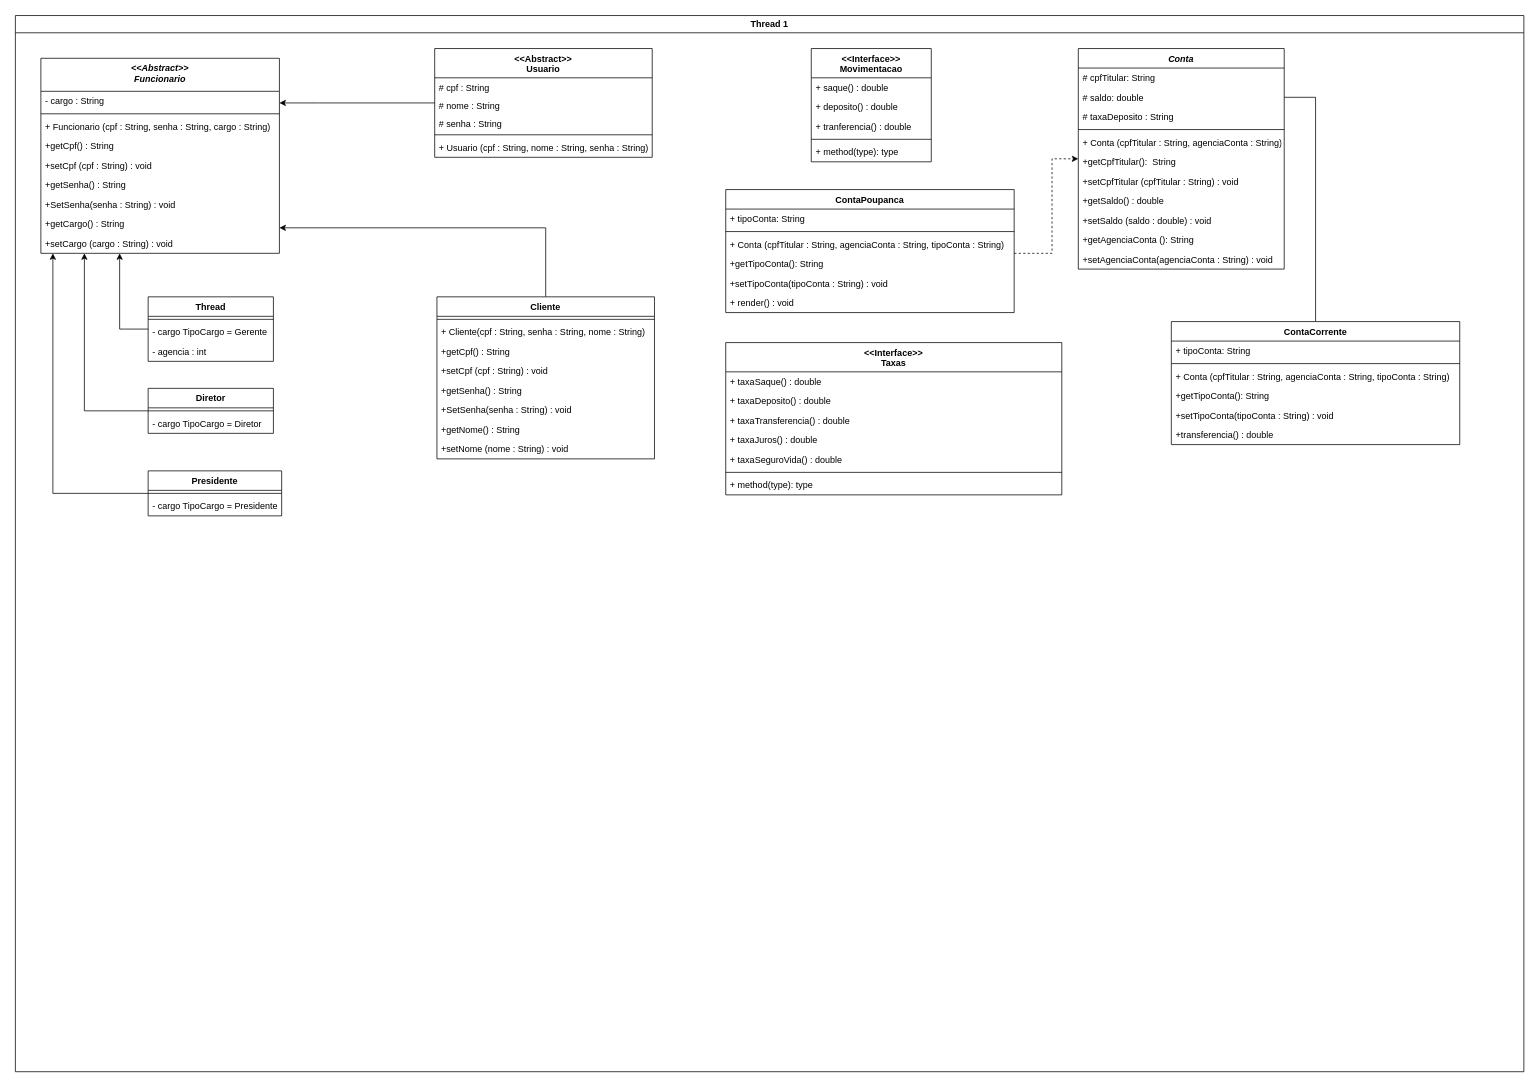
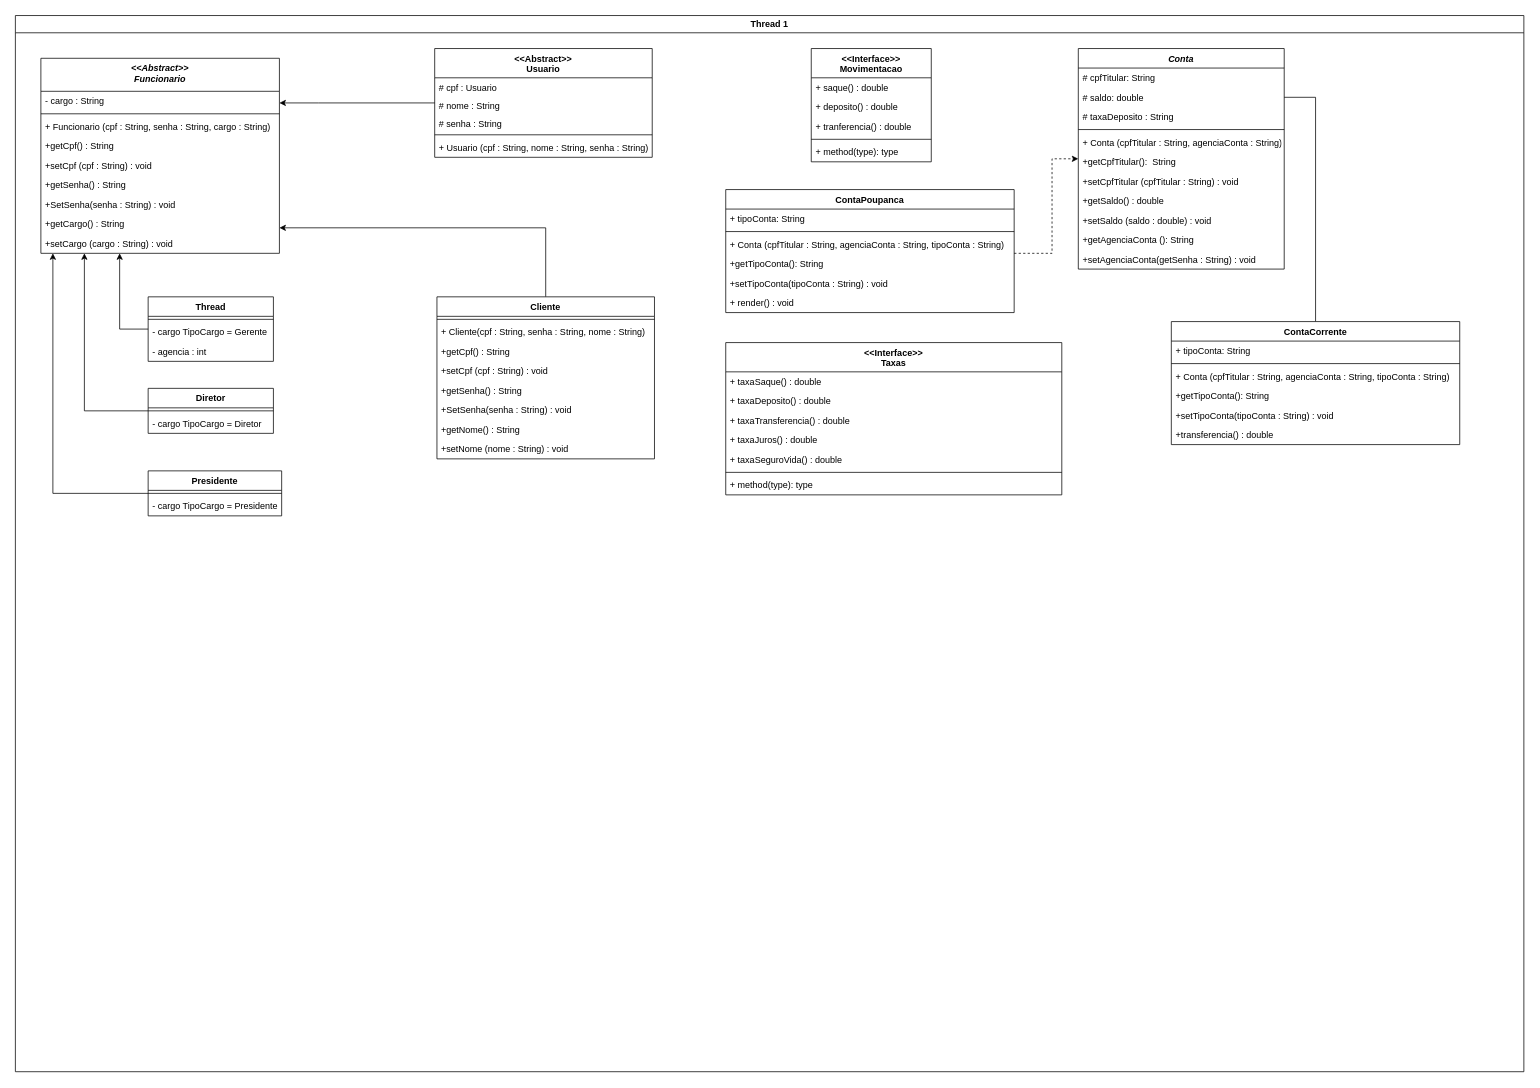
node "# cpf : String": label "# cpf : String" -> "# cpf : Usuario"
node "+setAgenciaConta(agenciaConta : String) : void": label "+setAgenciaConta(agenciaConta : String) : void" -> "+setAgenciaConta(getSenha : String) : void"
